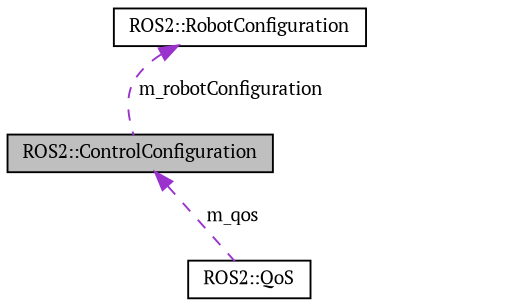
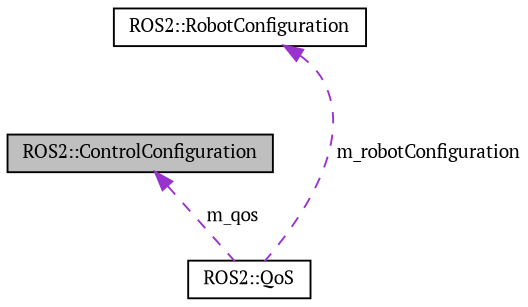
edge "ROS2::ControlConfiguration" -> "ROS2::RobotConfiguration": now "ROS2::QoS" -> "ROS2::RobotConfiguration"
